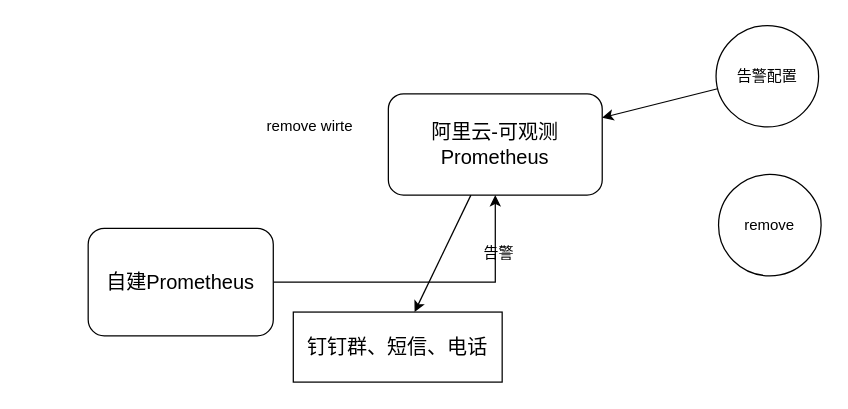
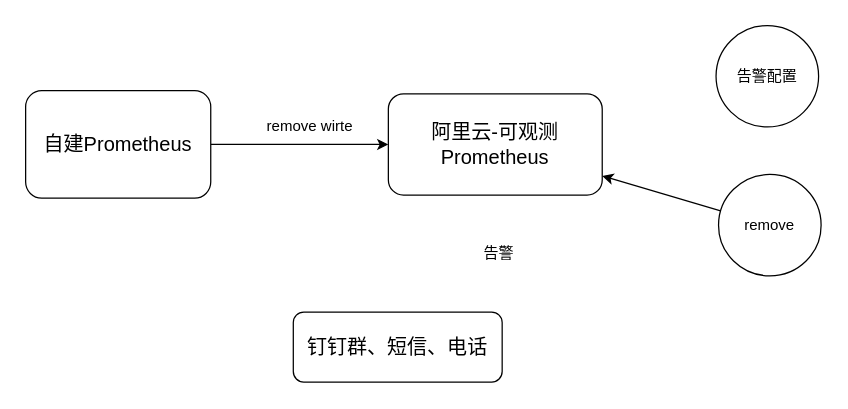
edge "告警配置" -> "阿里云-可观测Prometheus": removed
edge "remove" -> "阿里云-可观测Prometheus": added
edge "阿里云-可观测Prometheus" -> "钉钉群、短信、电话": removed
node "自建Prometheus": moved (181, 282) -> (118, 144)
node "钉钉群、短信、电话": shape rectangle -> rounded rectangle
